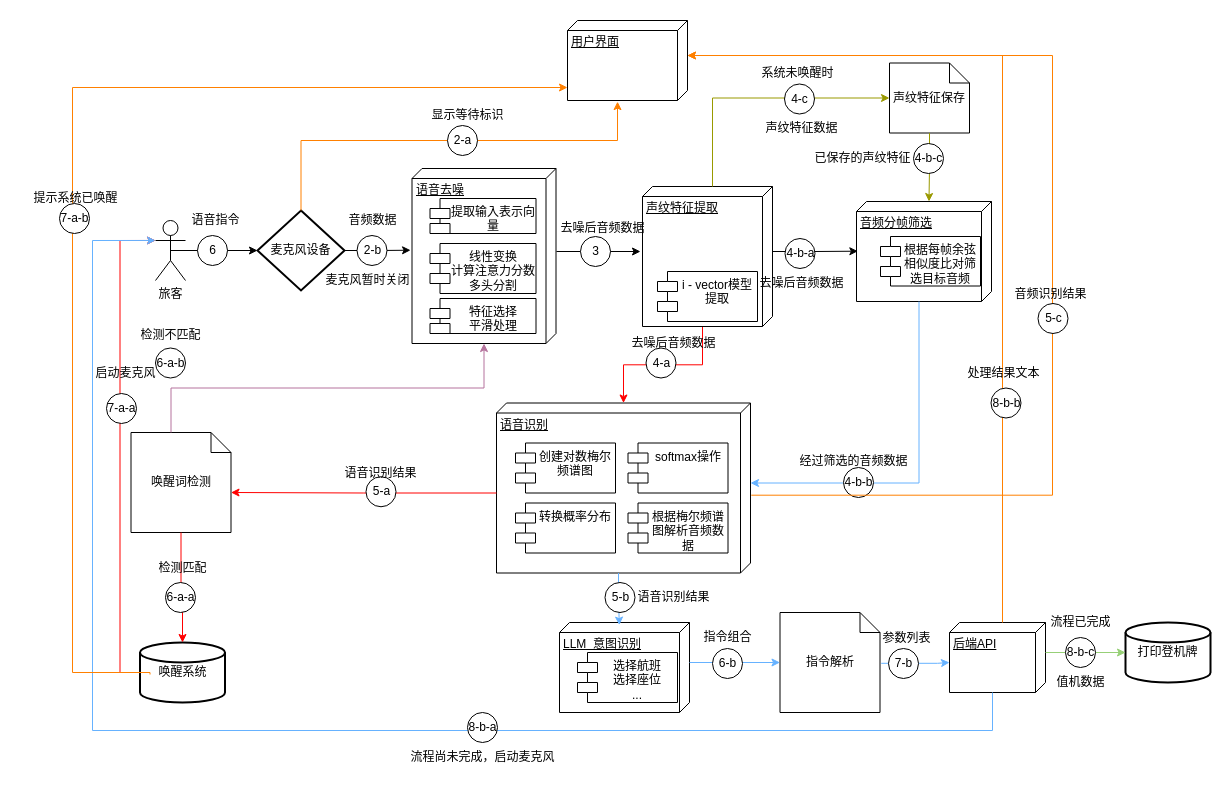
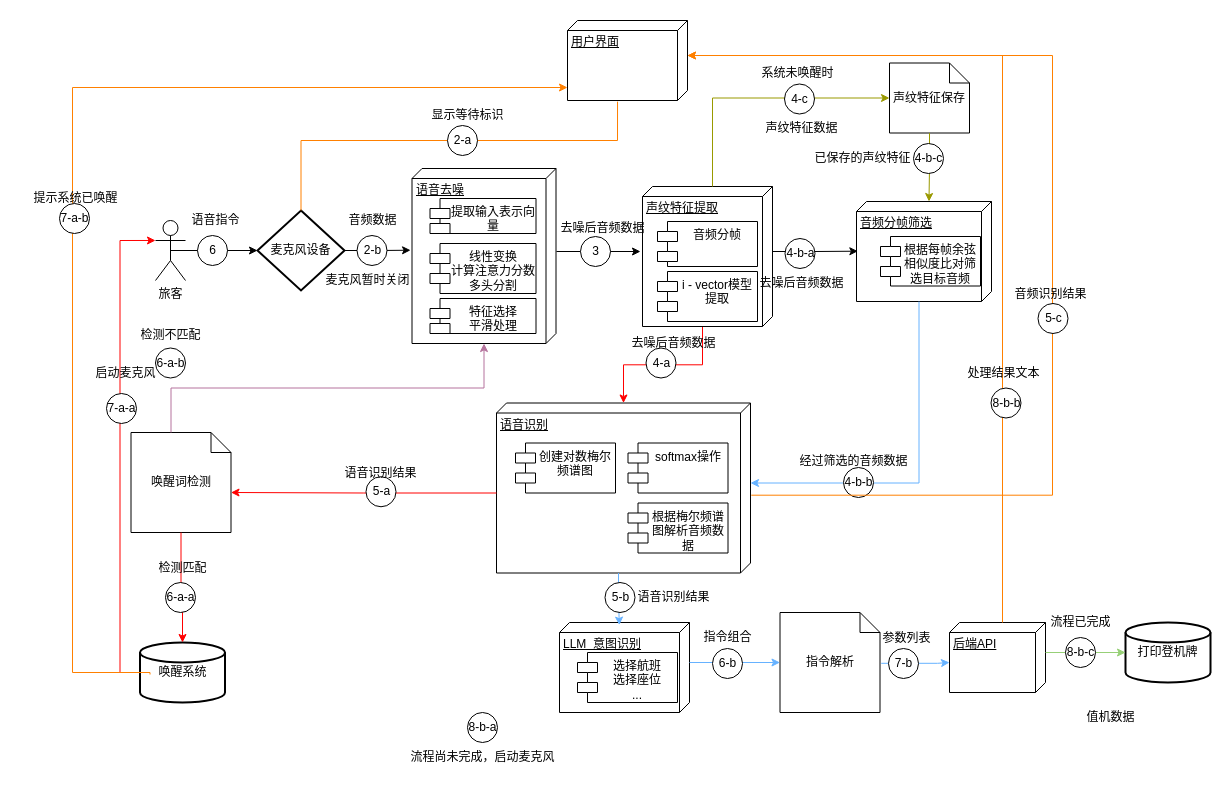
edge "麦克风设备" -> "用户界面": arrowhead classic -> none
node "音频分帧": added
node "转换概率分布": removed
edge "后端API" -> "旅客": removed
node "值机数据": moved (1081, 683) -> (1111, 718)
